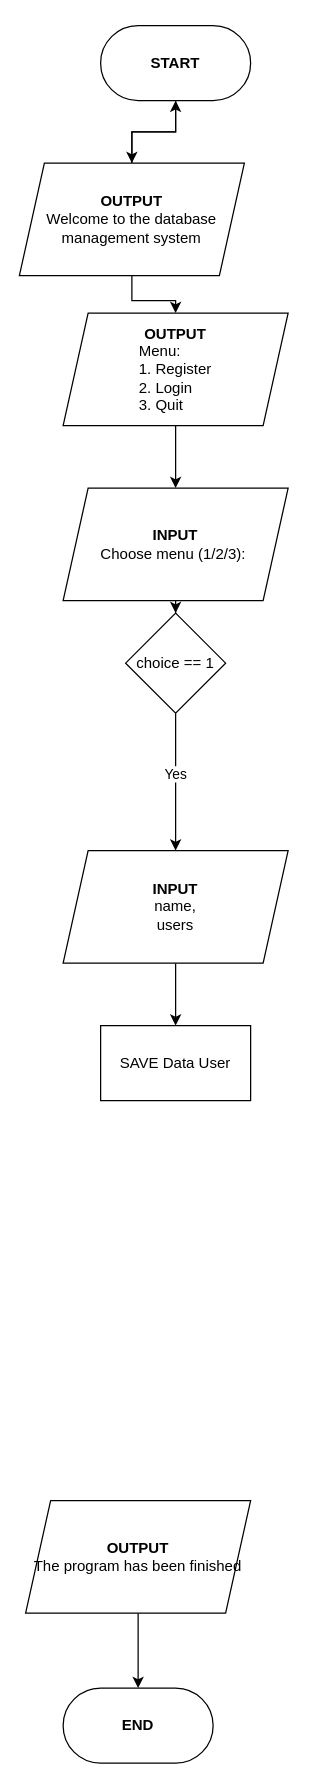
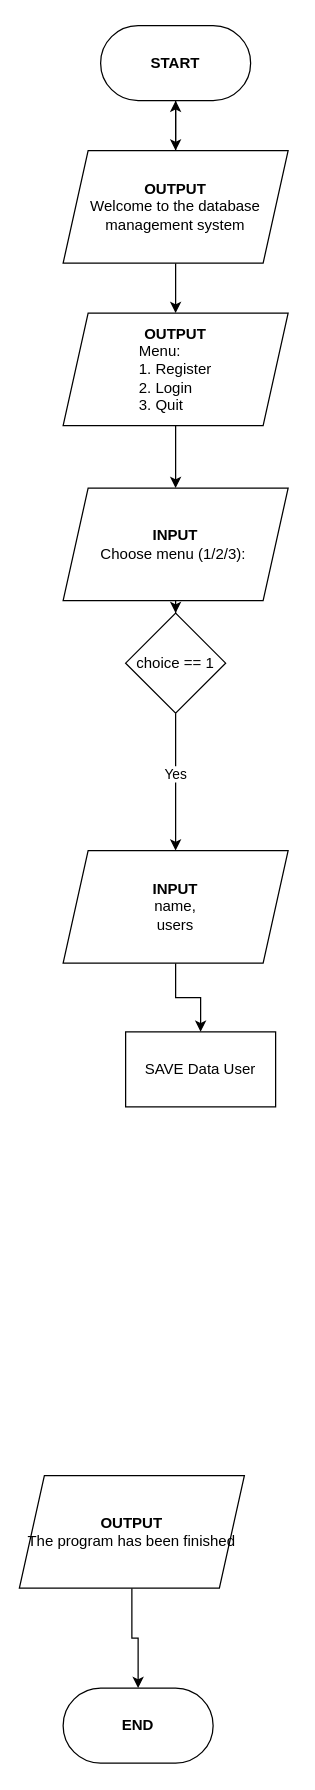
node "OUTPUT Welcome to the database management system": moved (132, 219) -> (176, 207)
node "SAVE Data User": moved (176, 1063) -> (201, 1069)
node "OUTPUT The program has been finished": moved (138, 1557) -> (132, 1532)
